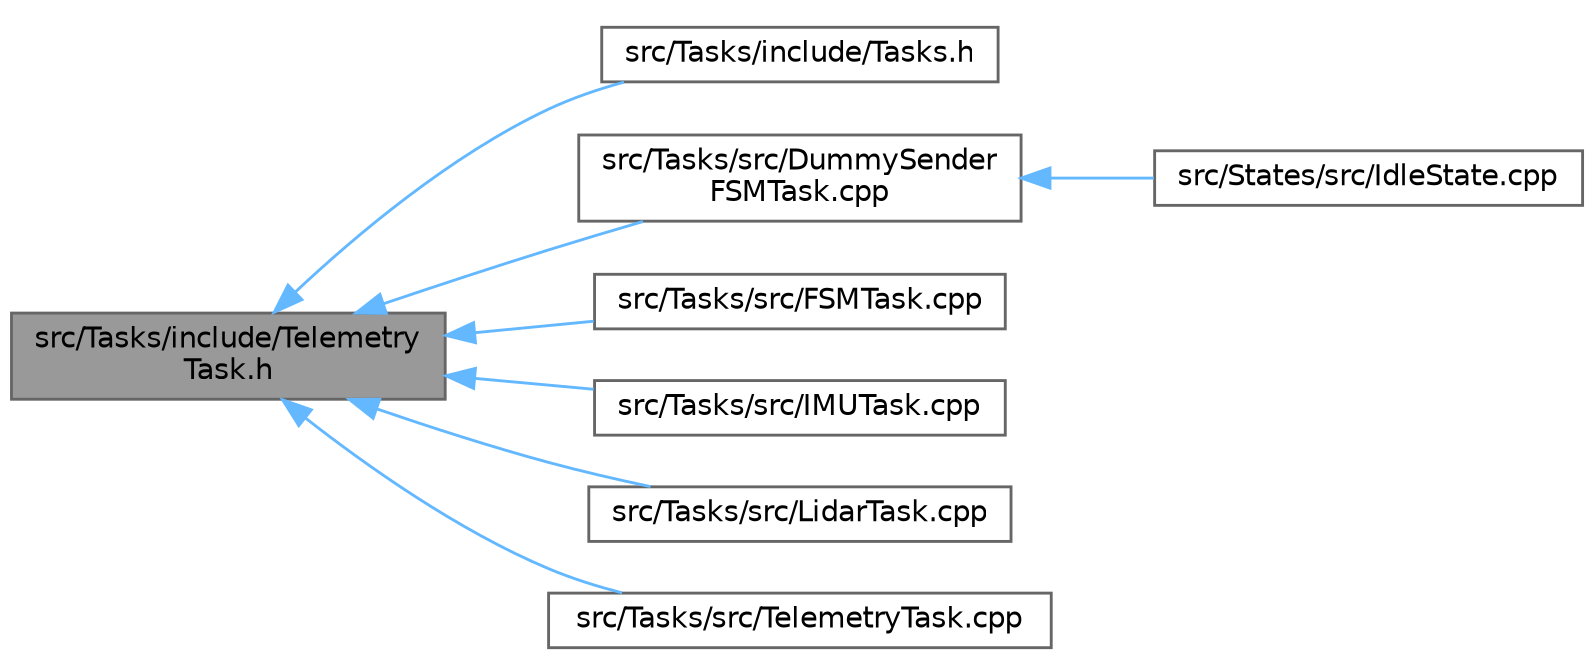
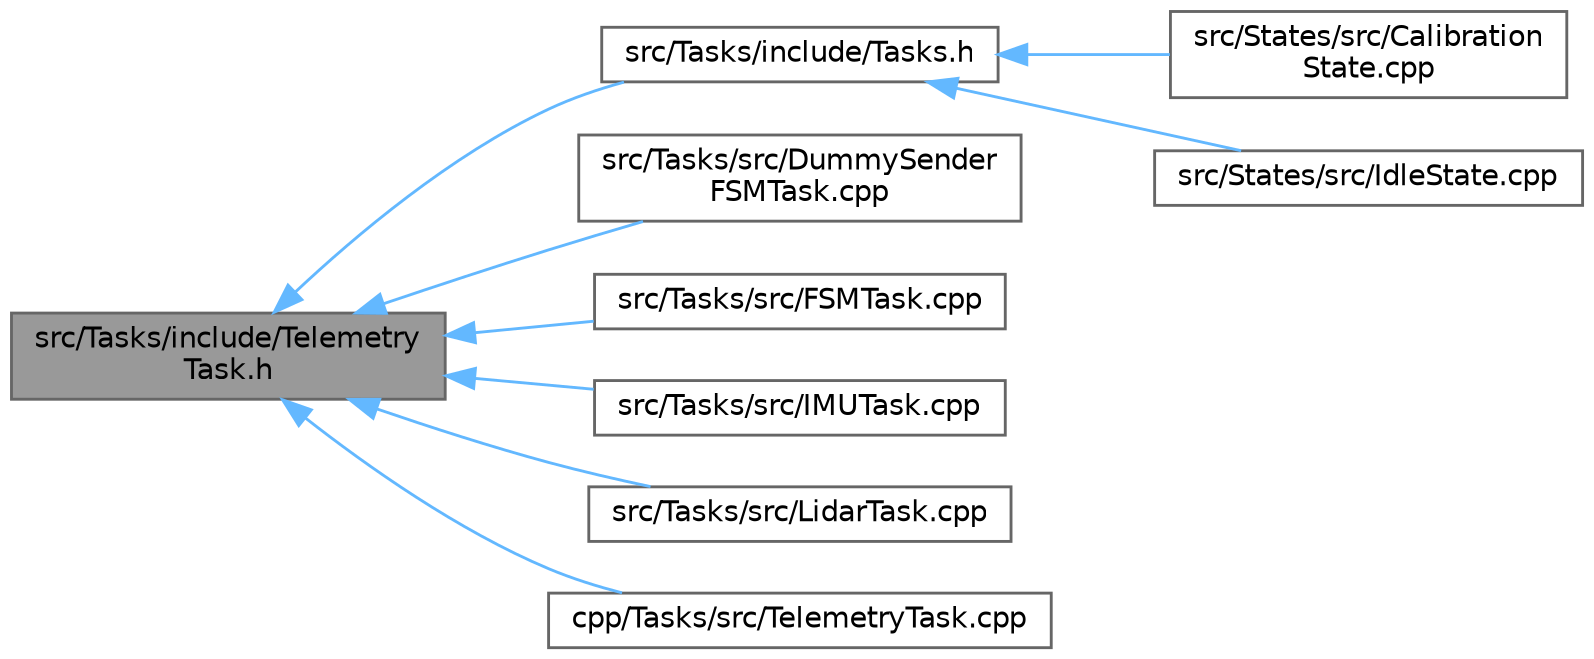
node "src/States/src/Calibration State.cpp": added
edge "src/States/src/IdleState.cpp" -> "src/Tasks/src/DummySender FSMTask.cpp": now "src/States/src/IdleState.cpp" -> "src/Tasks/include/Tasks.h"
node "src/Tasks/src/TelemetryTask.cpp": label "src/Tasks/src/TelemetryTask.cpp" -> "cpp/Tasks/src/TelemetryTask.cpp"
